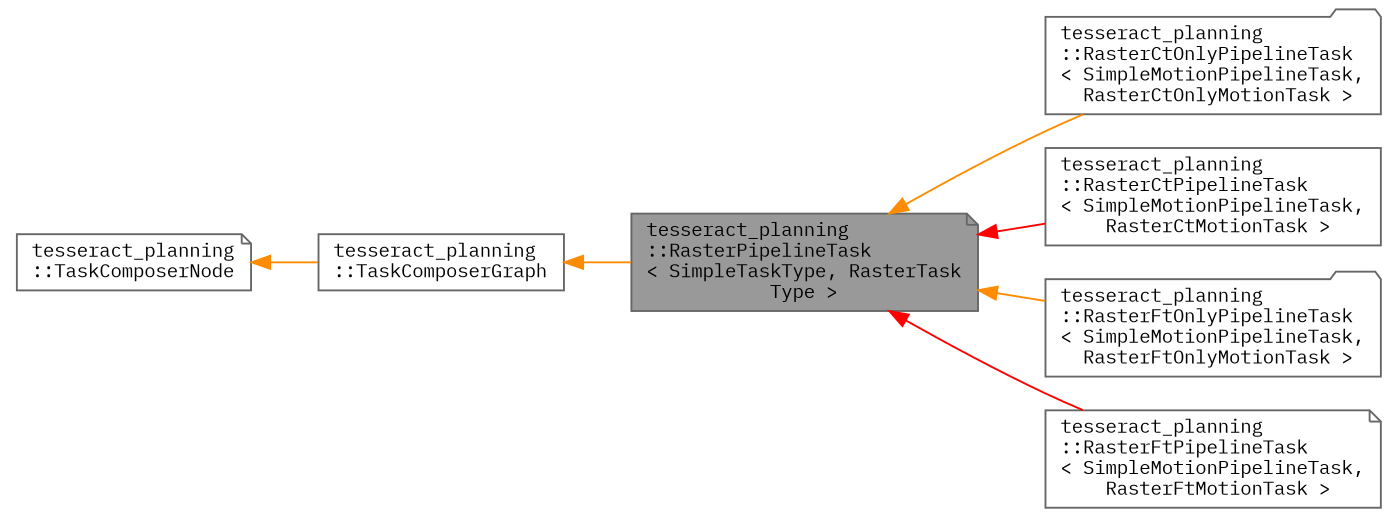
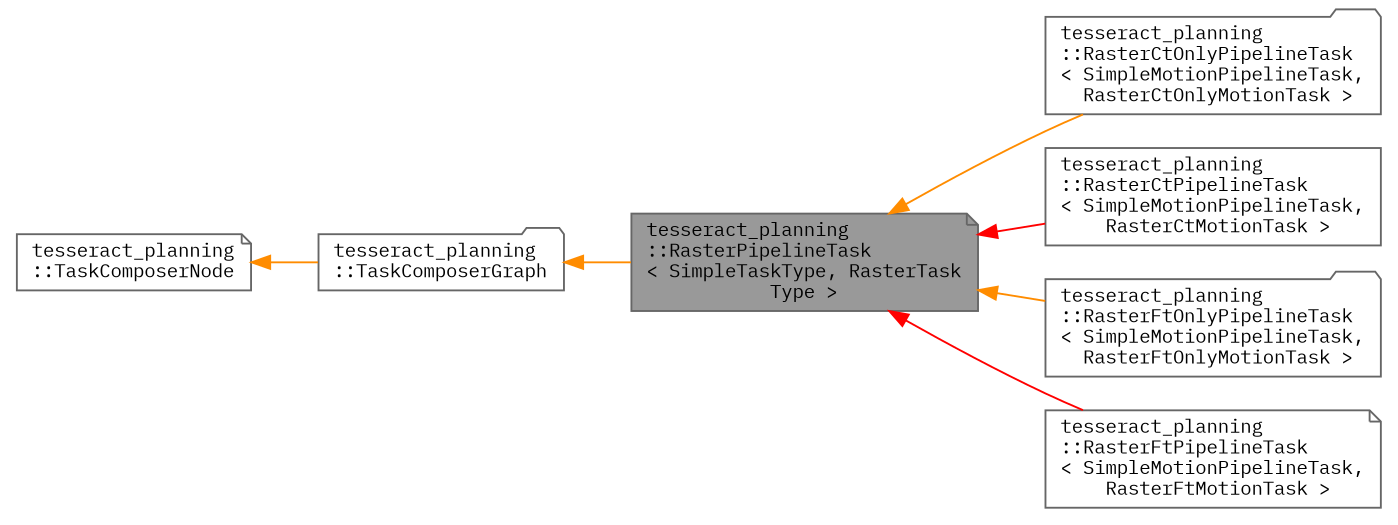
node "tesseract_planning ::TaskComposerGraph": shape box -> folder
